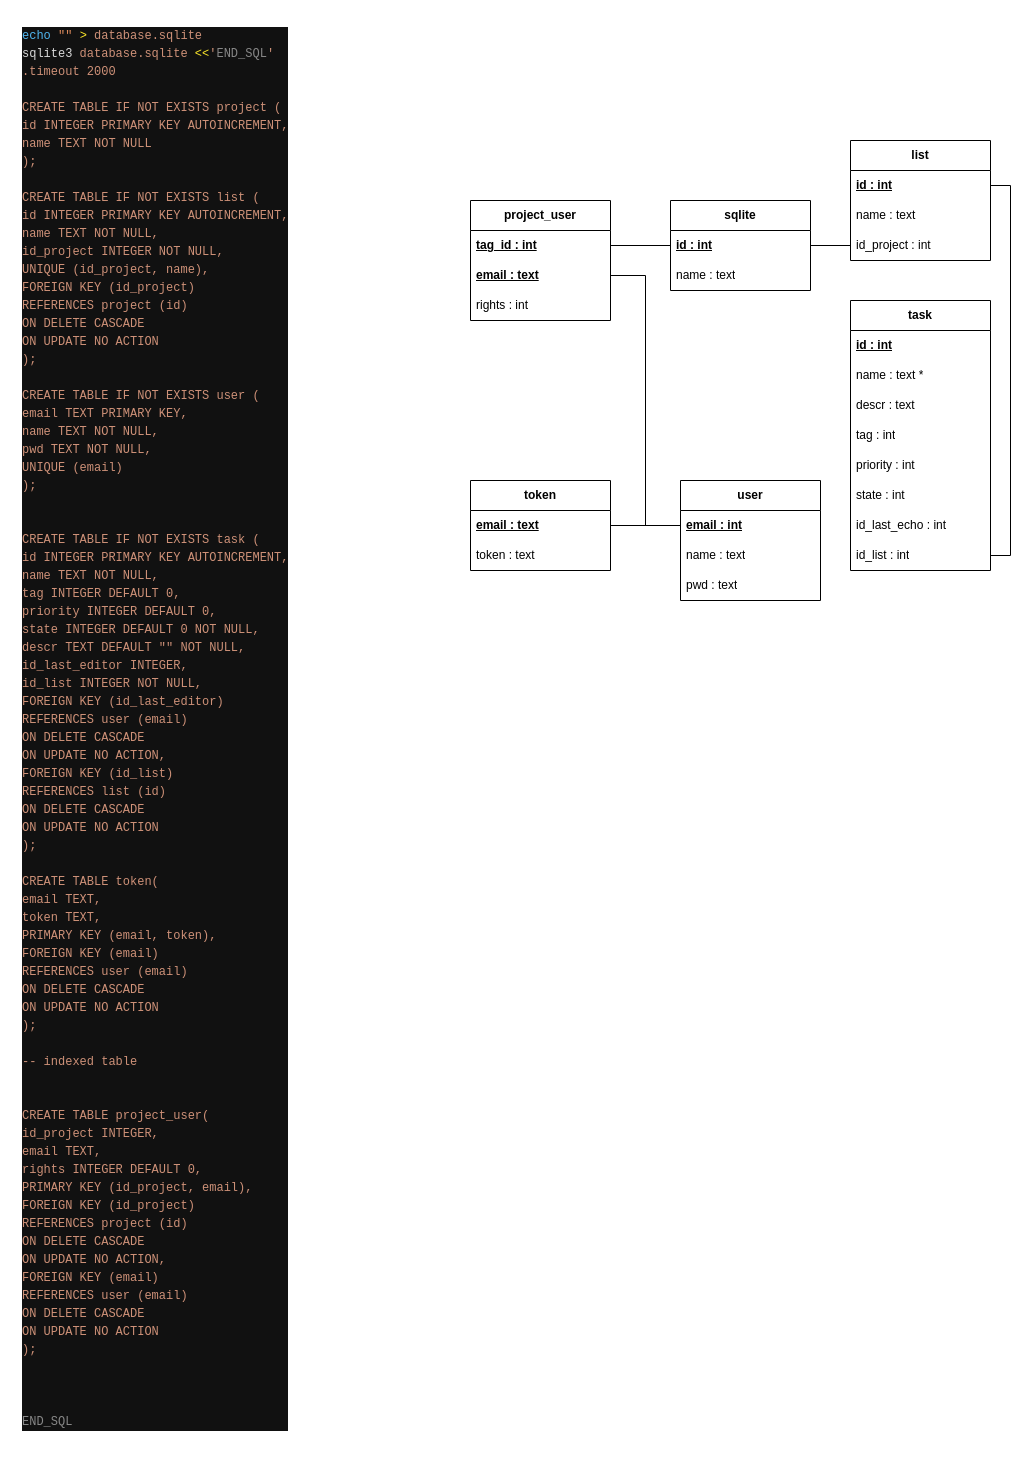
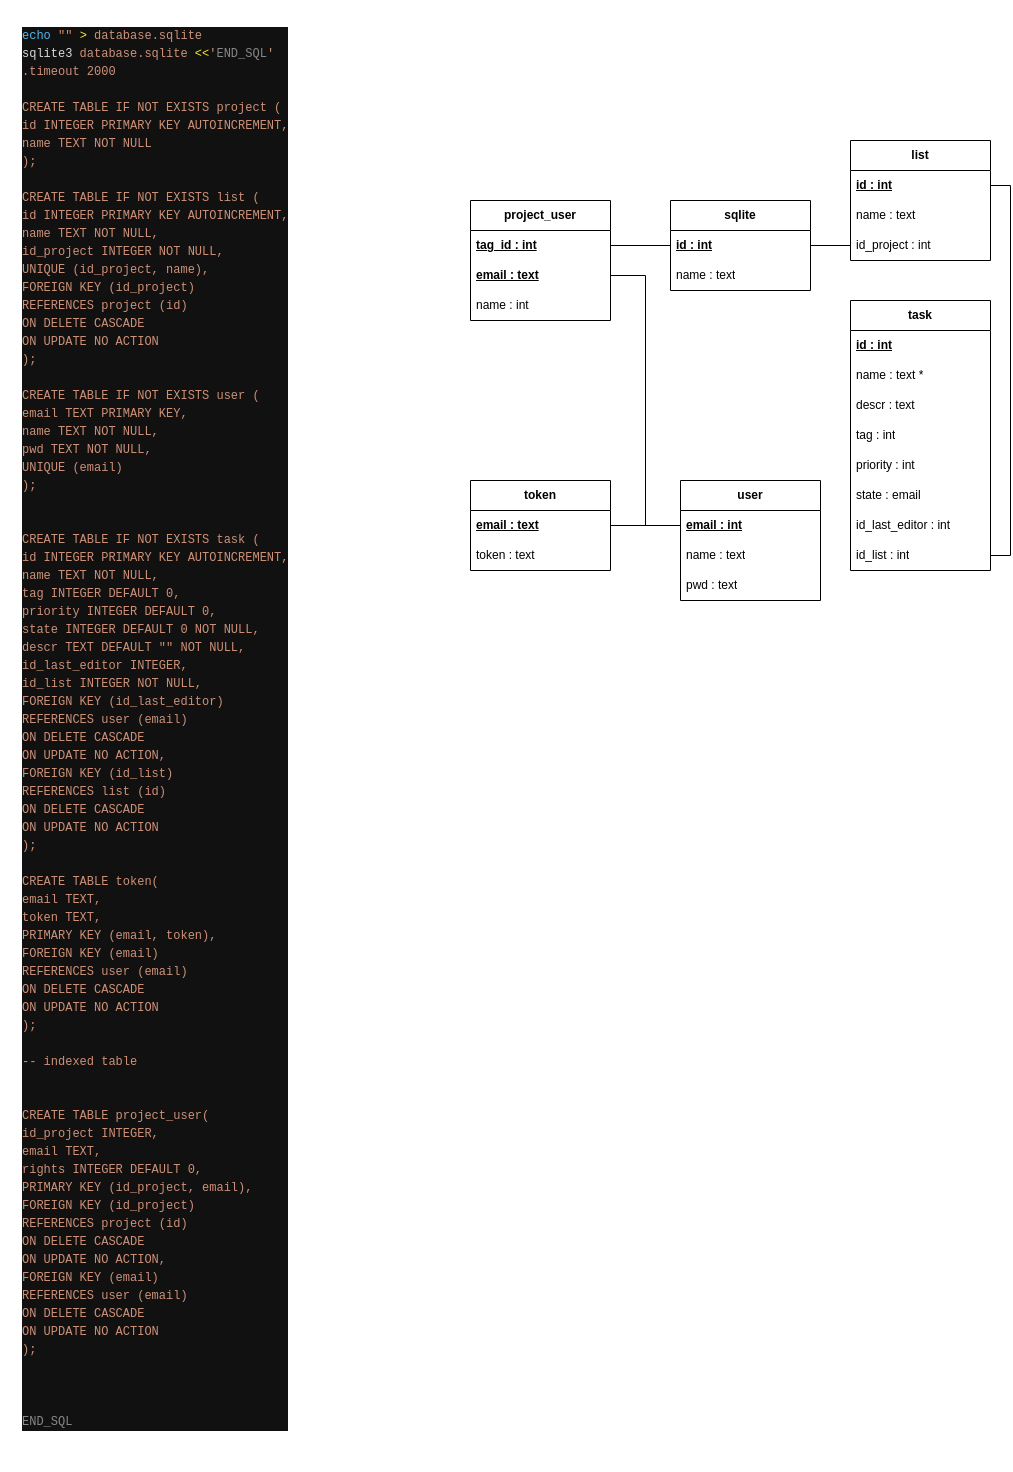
node "rights : int": label "rights : int" -> "name : int"
node "state : int": label "state : int" -> "state : email"
node "id_last_echo : int": label "id_last_echo : int" -> "id_last_editor : int"
